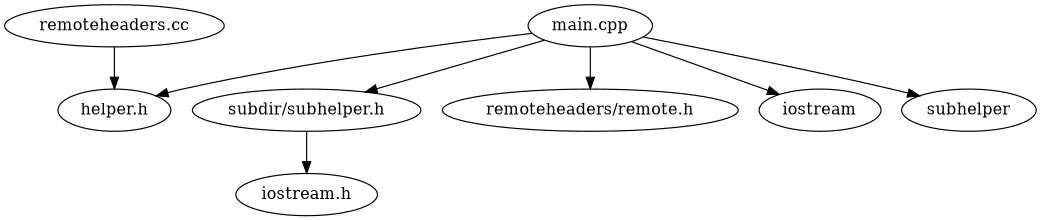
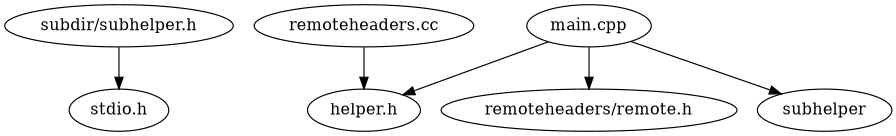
edge "main.cpp" -> "subdir/subhelper.h": removed
node "iostream": removed
node "iostream.h": label "iostream.h" -> "stdio.h"
